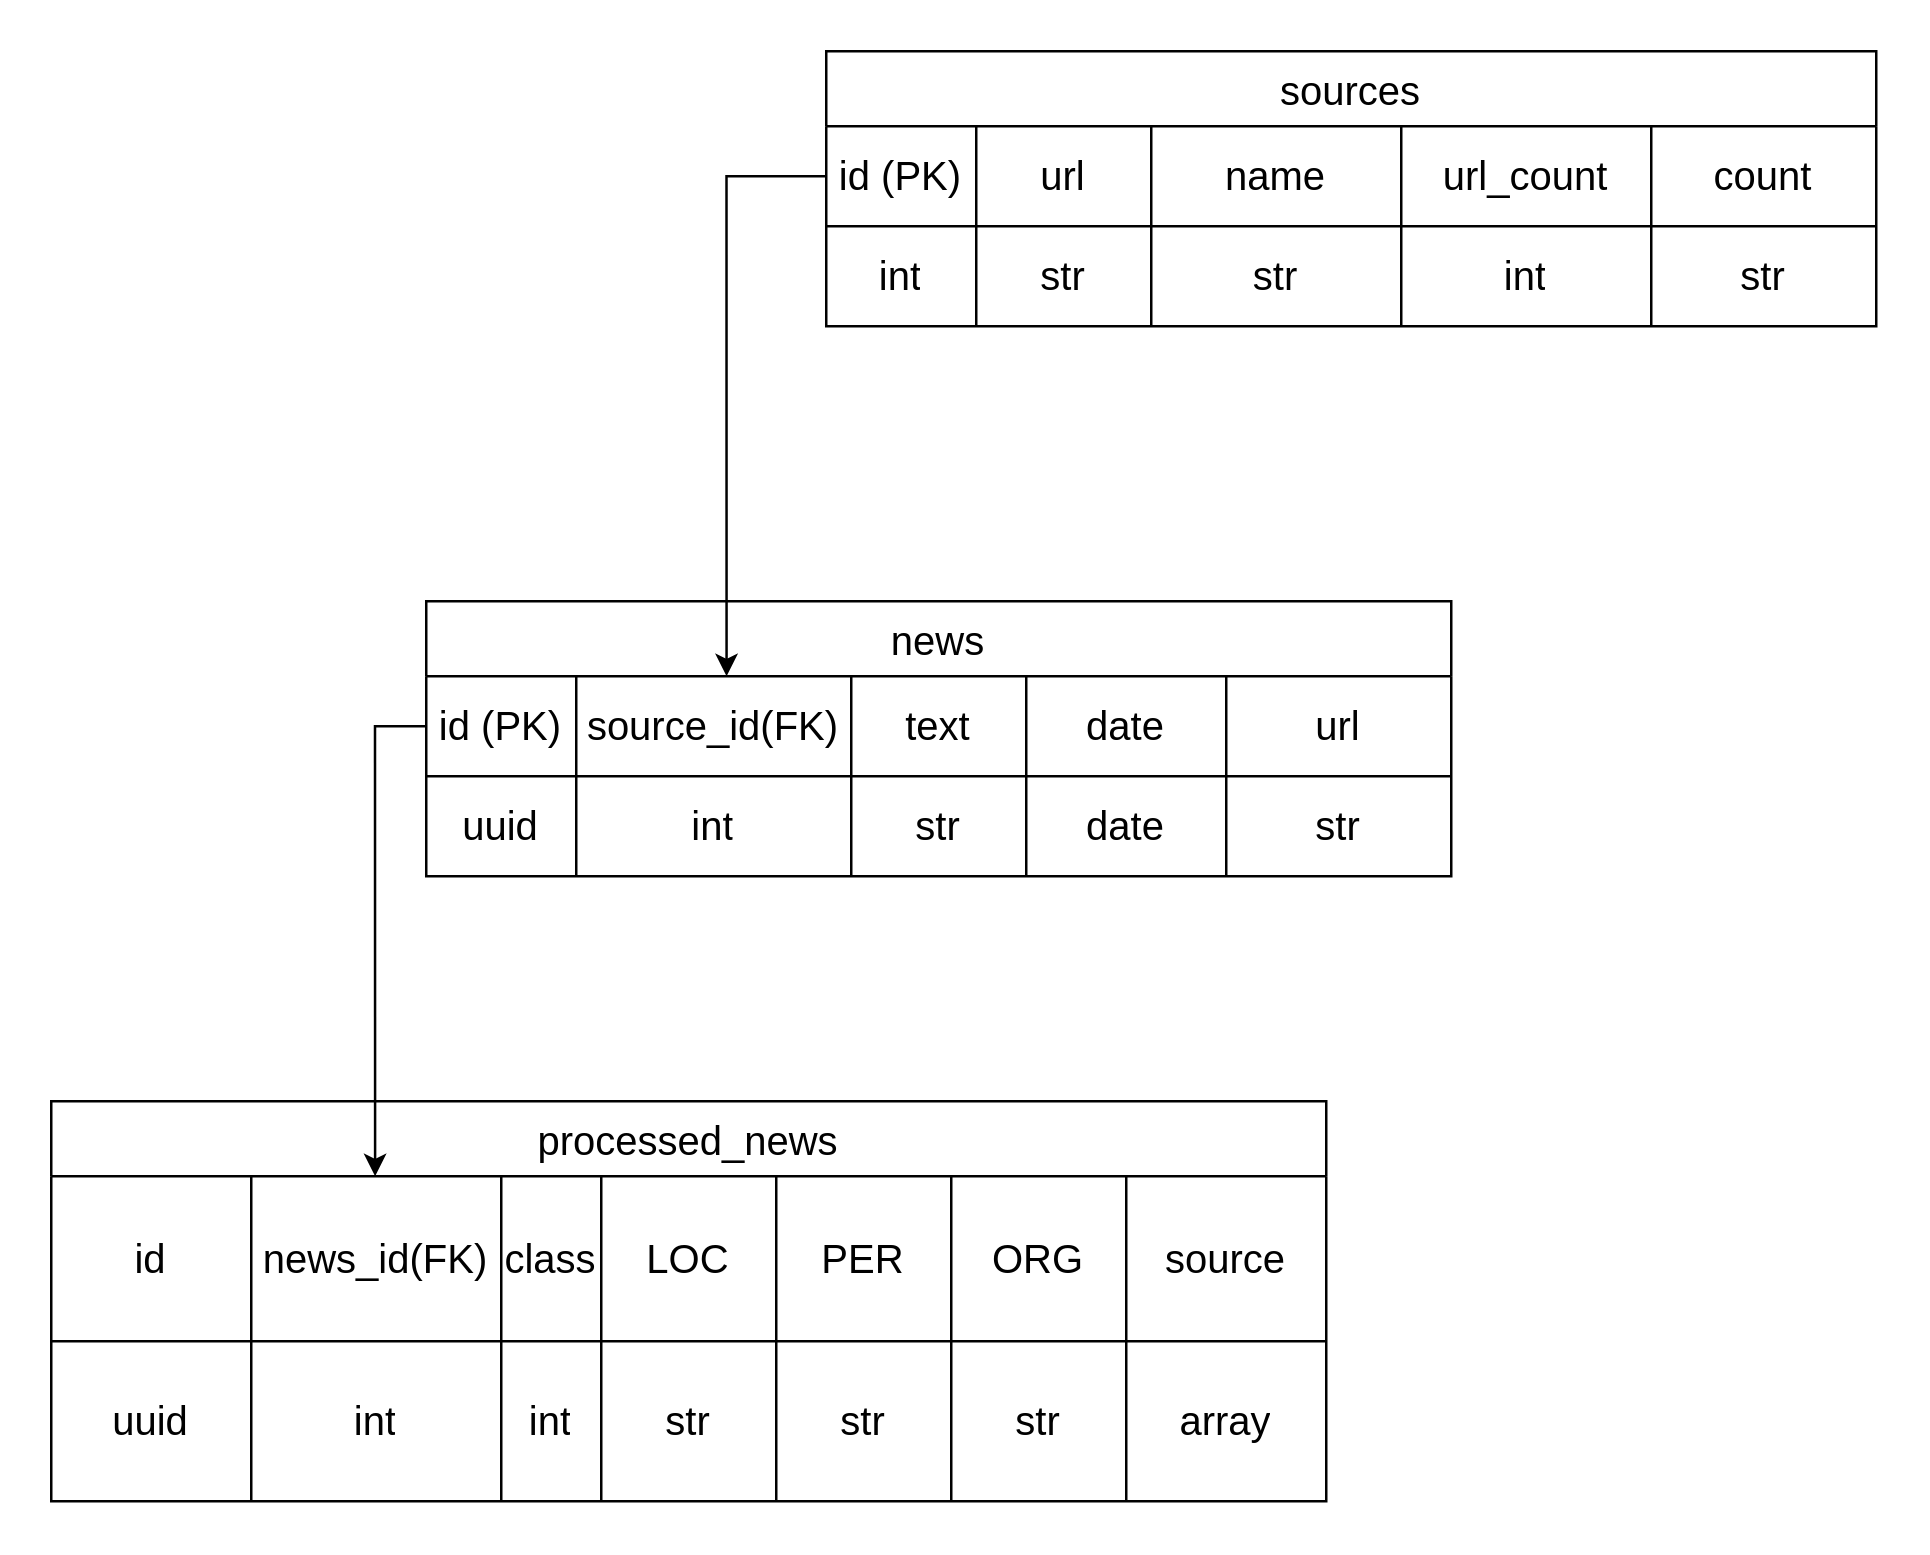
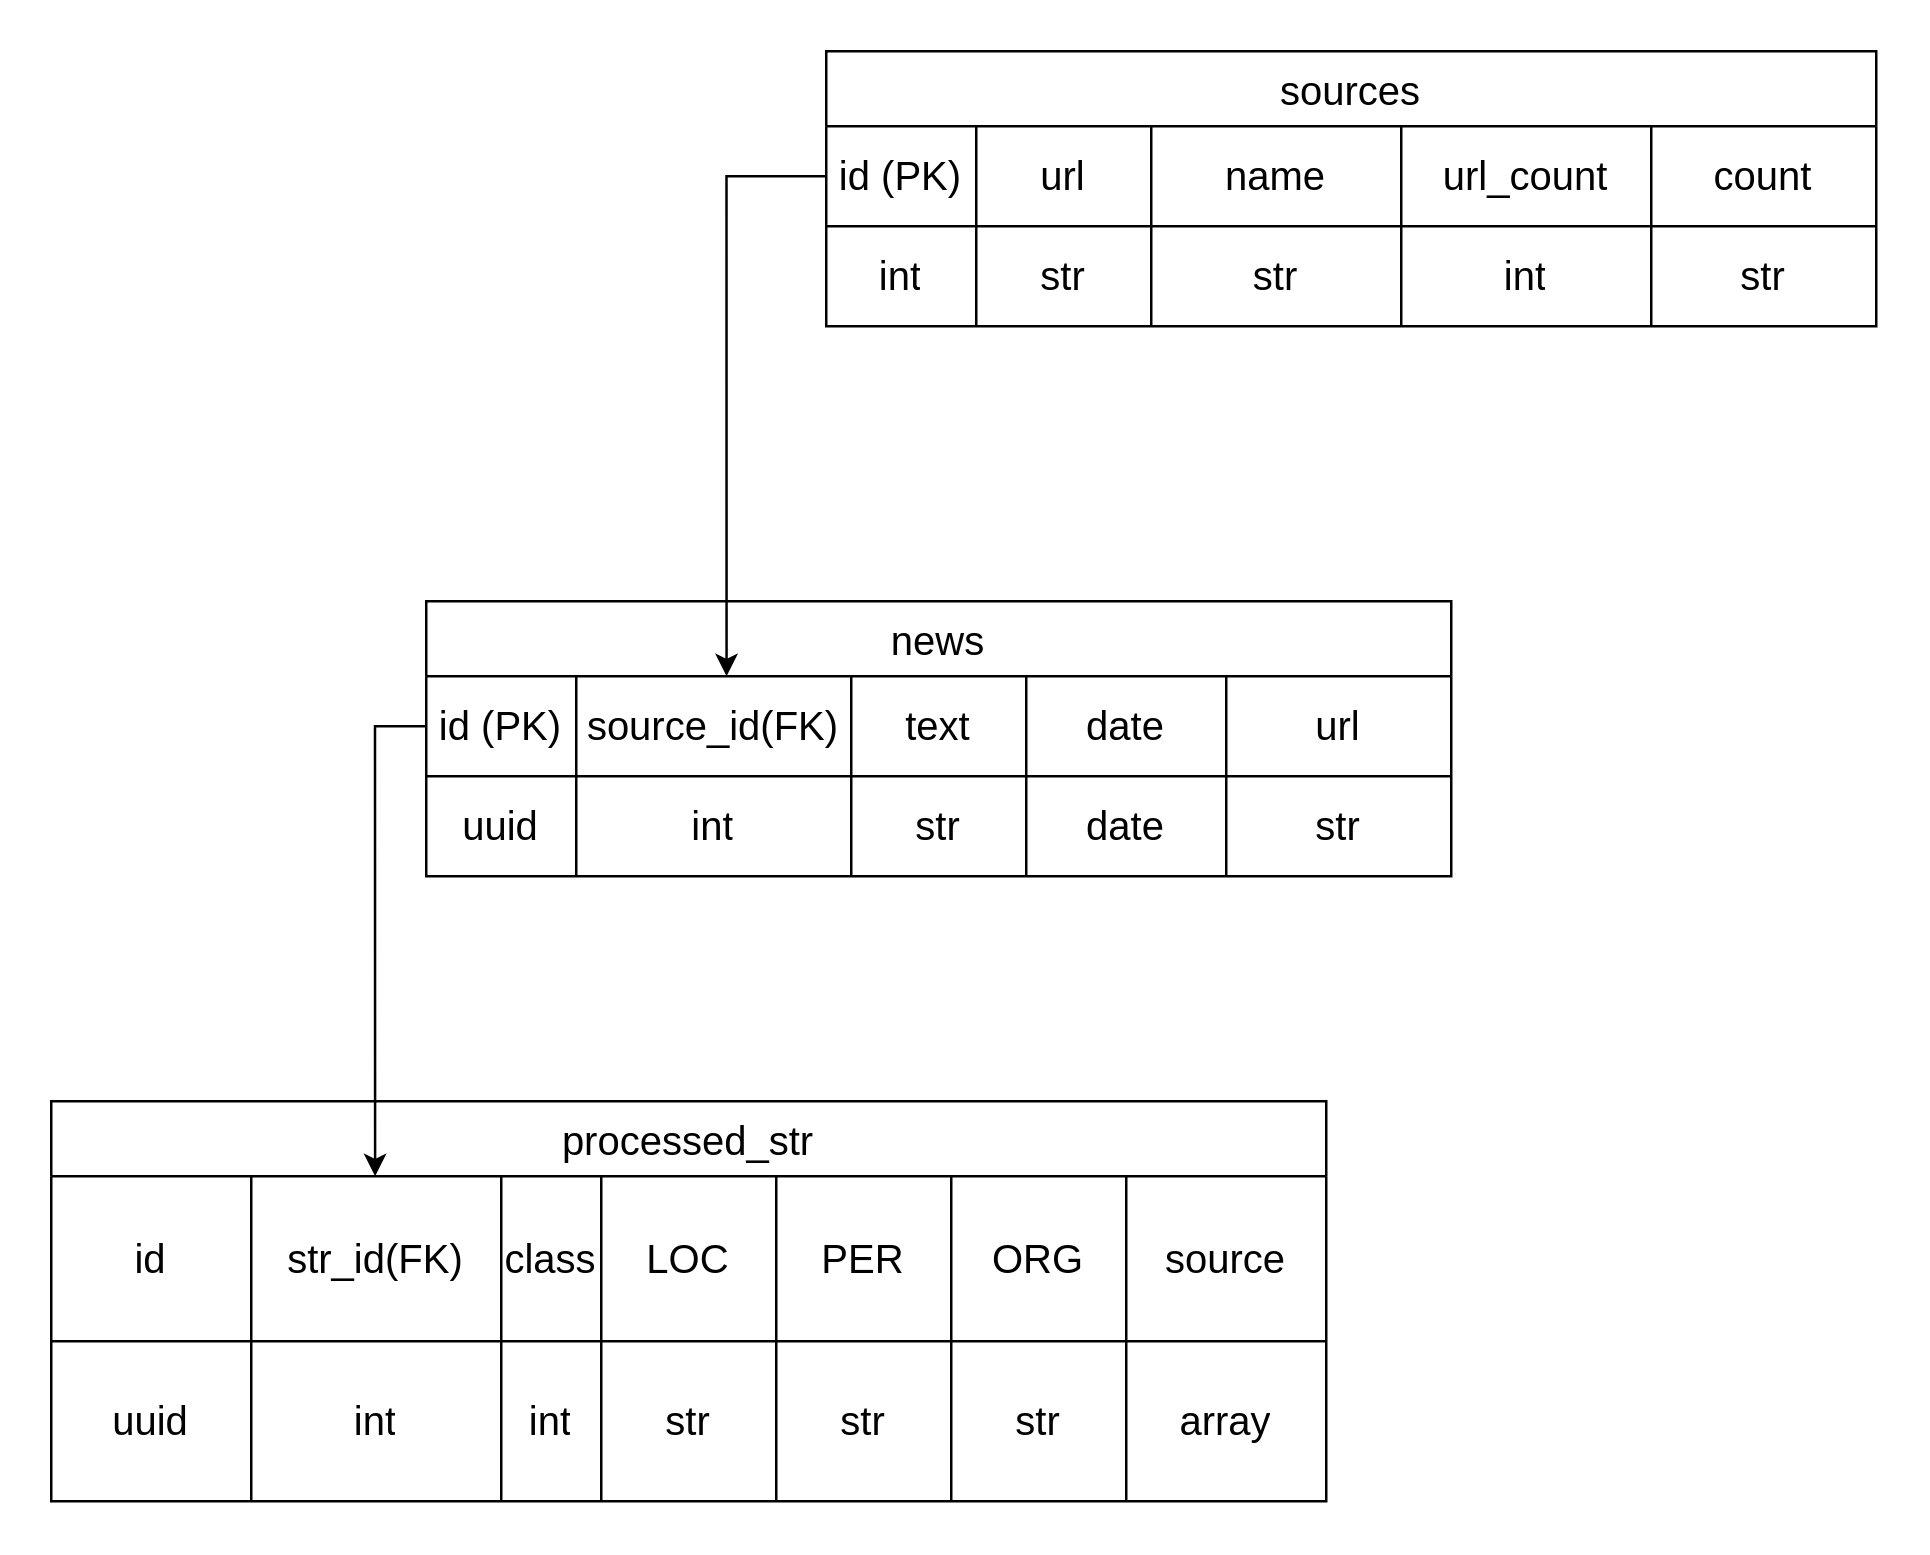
node "processed_news": label "processed_news" -> "processed_str"
node "news_id(FK)": label "news_id(FK)" -> "str_id(FK)"
